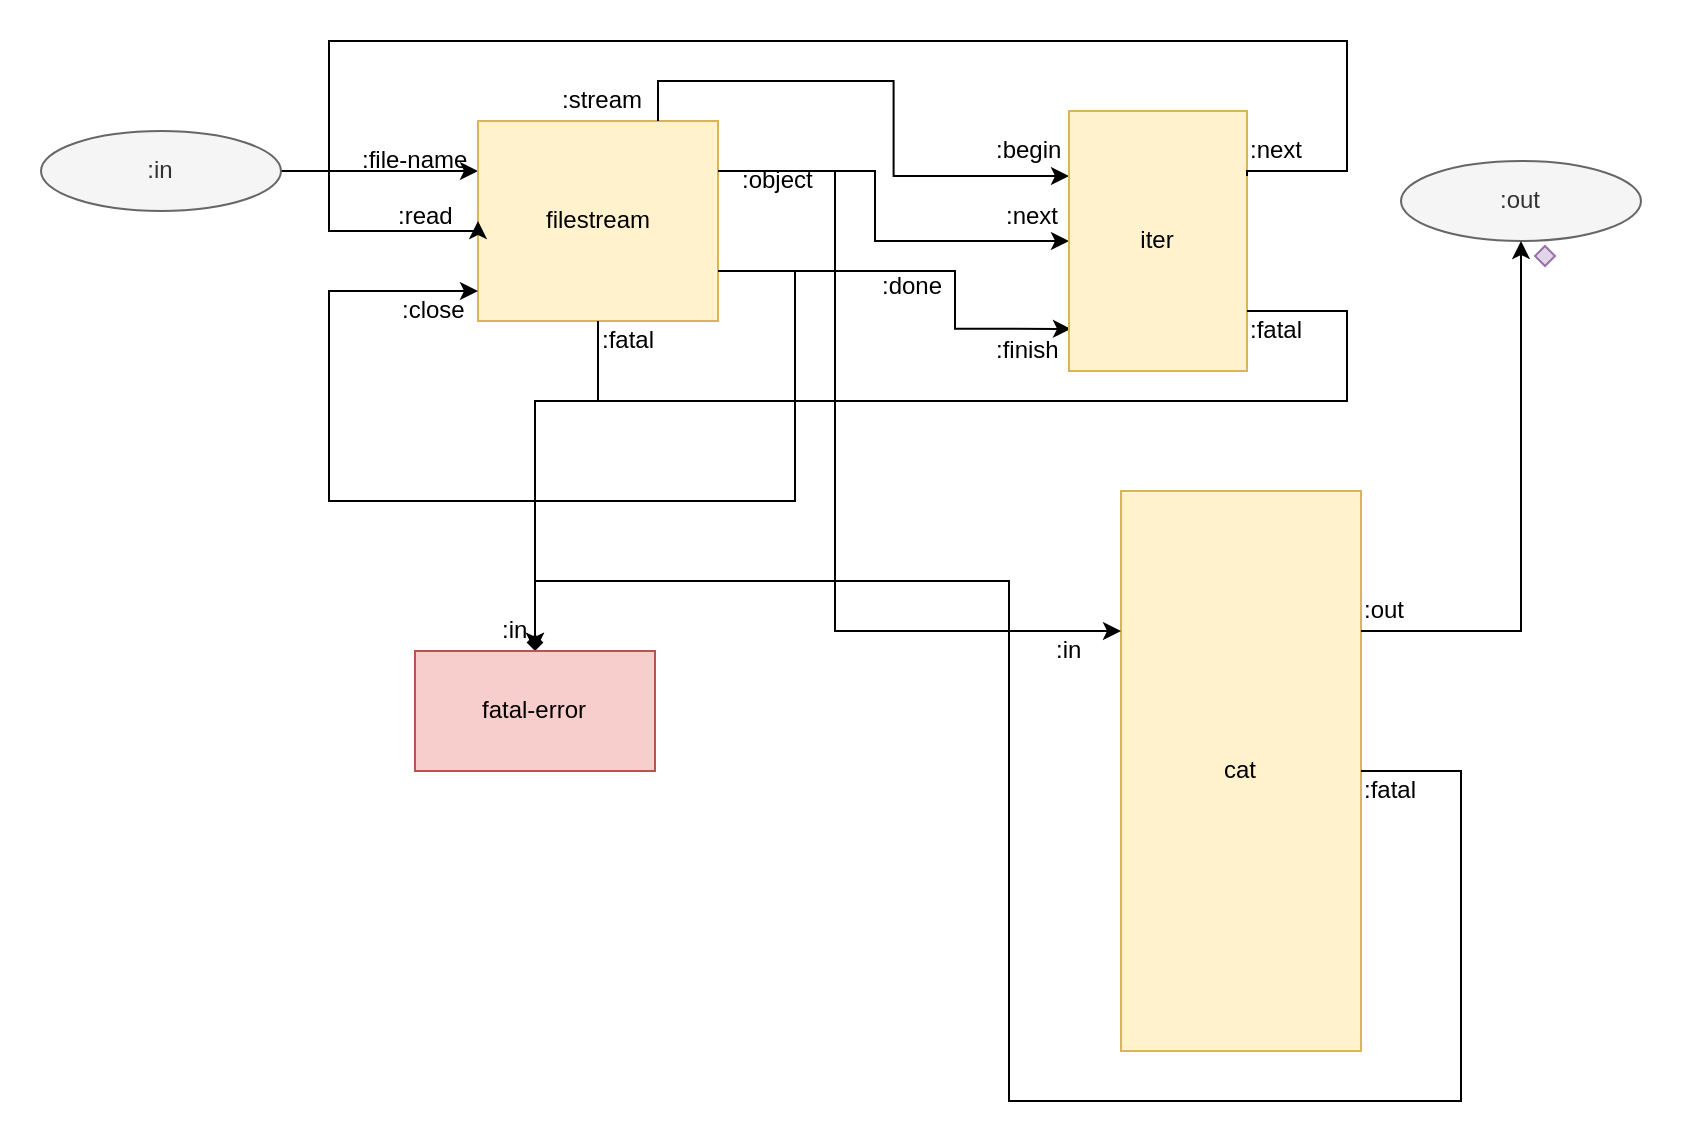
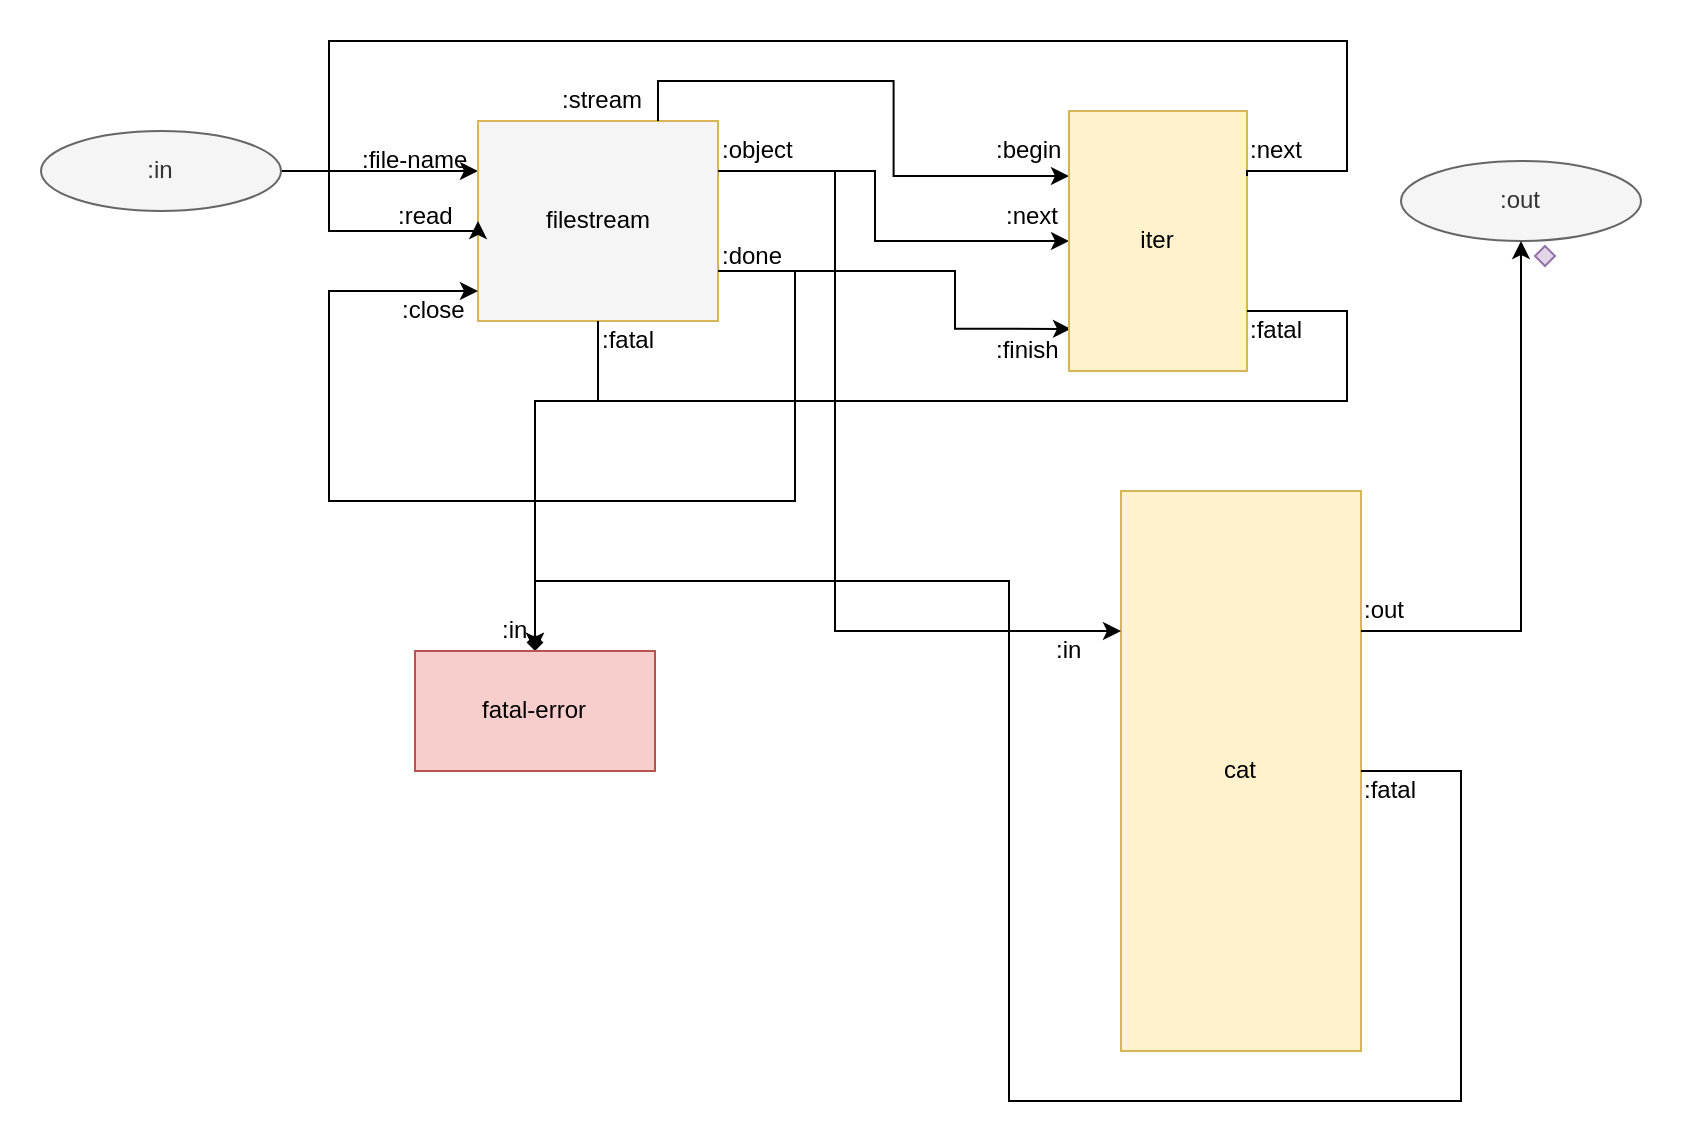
node ":object": moved (788, 181) -> (768, 151)
node "filestream": fillcolor #fff2cc -> #f5f5f5
node ":done": moved (928, 286) -> (768, 256)
